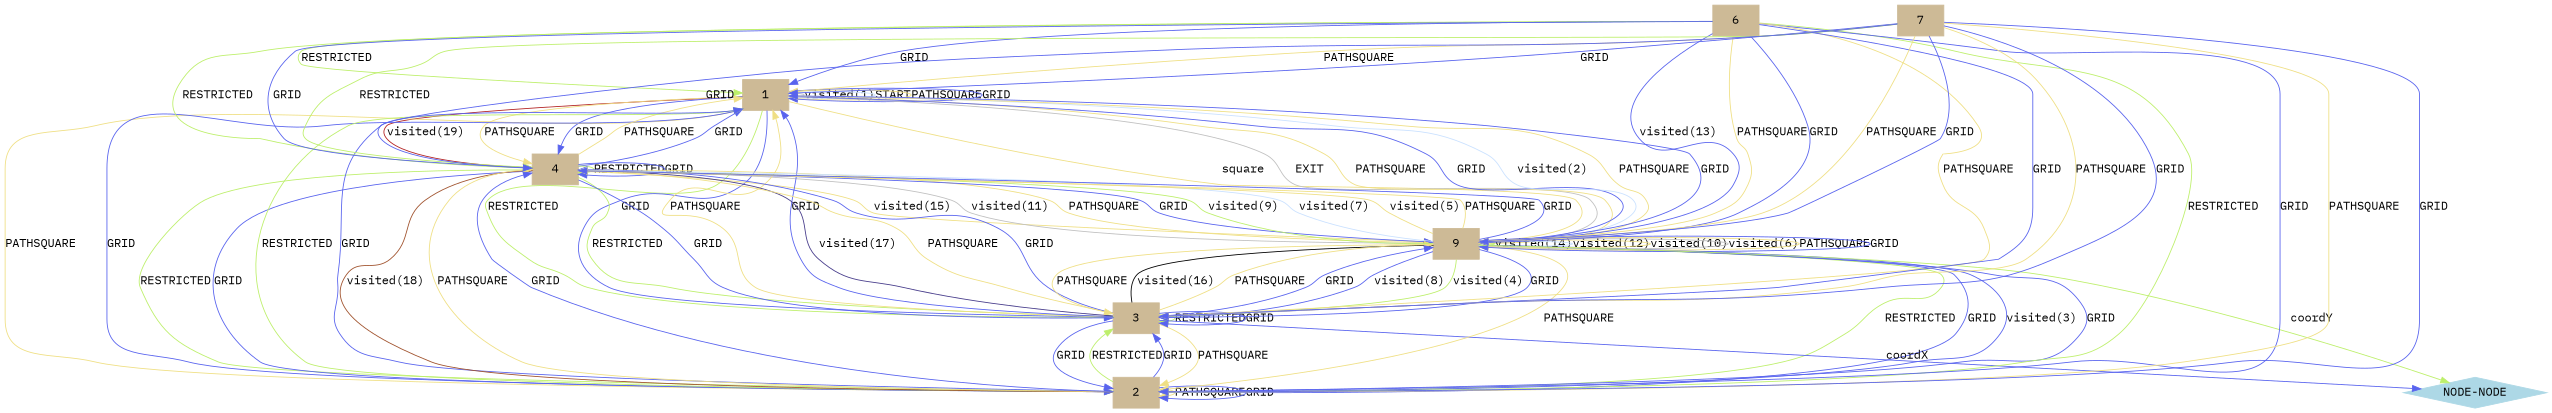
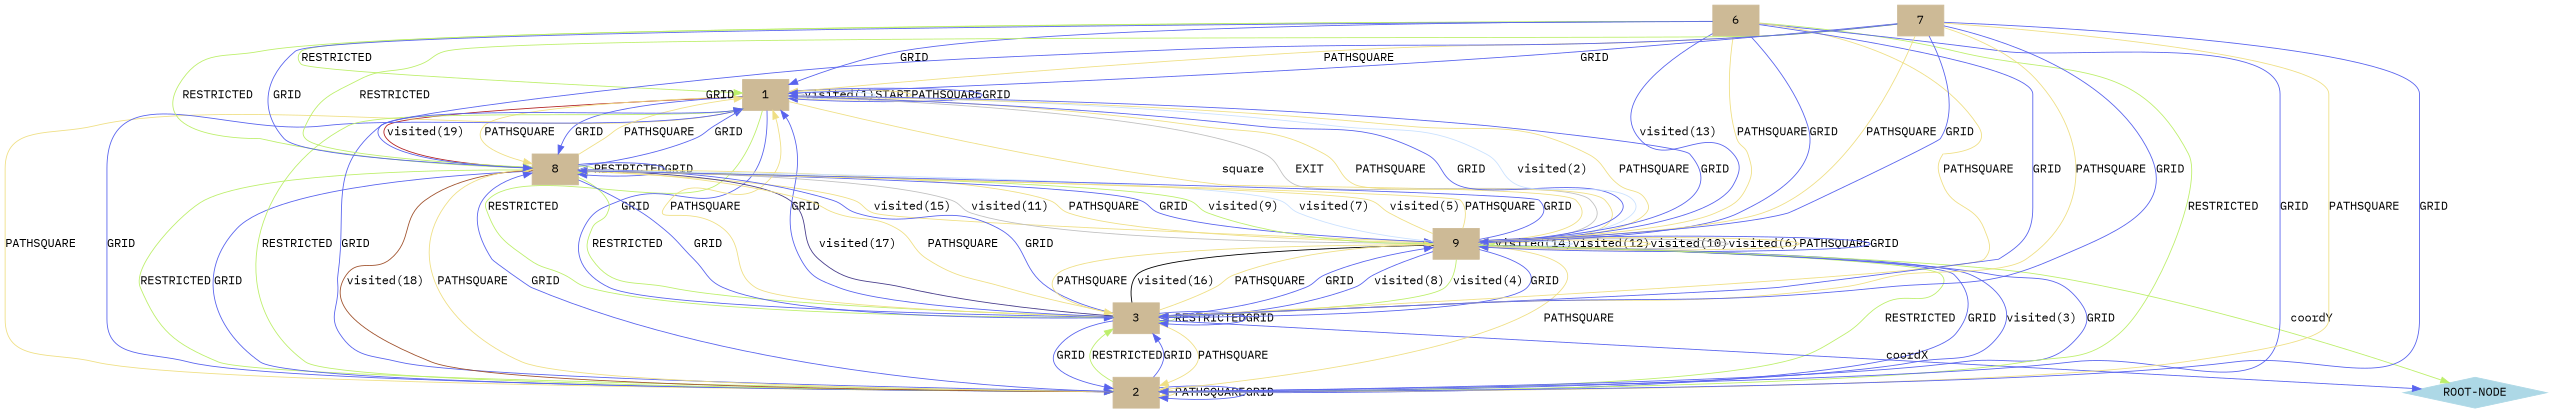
node "4": label "4" -> "8"
node "NODE-NODE": label "NODE-NODE" -> "ROOT-NODE"
